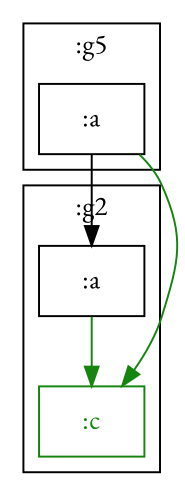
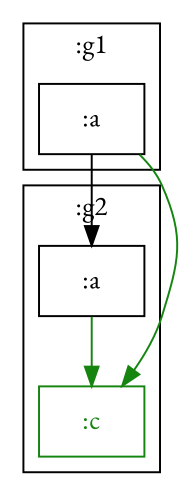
cluster ":g5": label ":g5" -> ":g1"
